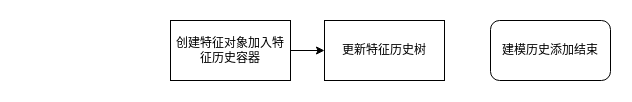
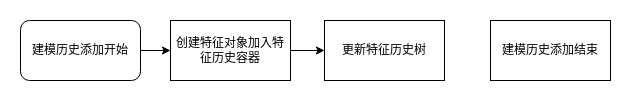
node "建模历史添加开始": added
edge "建模历史添加开始" -> "创建特征对象加入特征历史容器": added
node "建模历史添加结束": shape rounded rectangle -> rectangle
